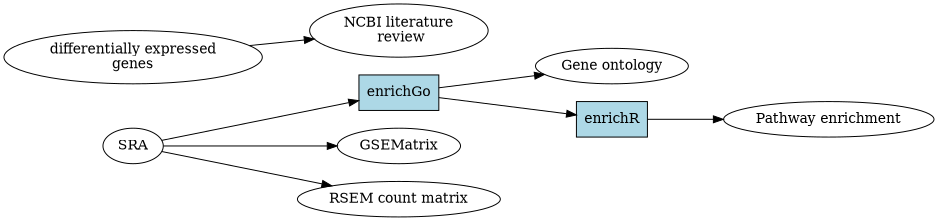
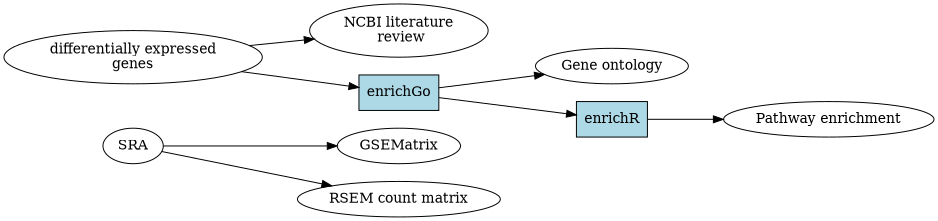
edge "SRA" -> "enrichGo": now "differentially expressed genes" -> "enrichGo"
